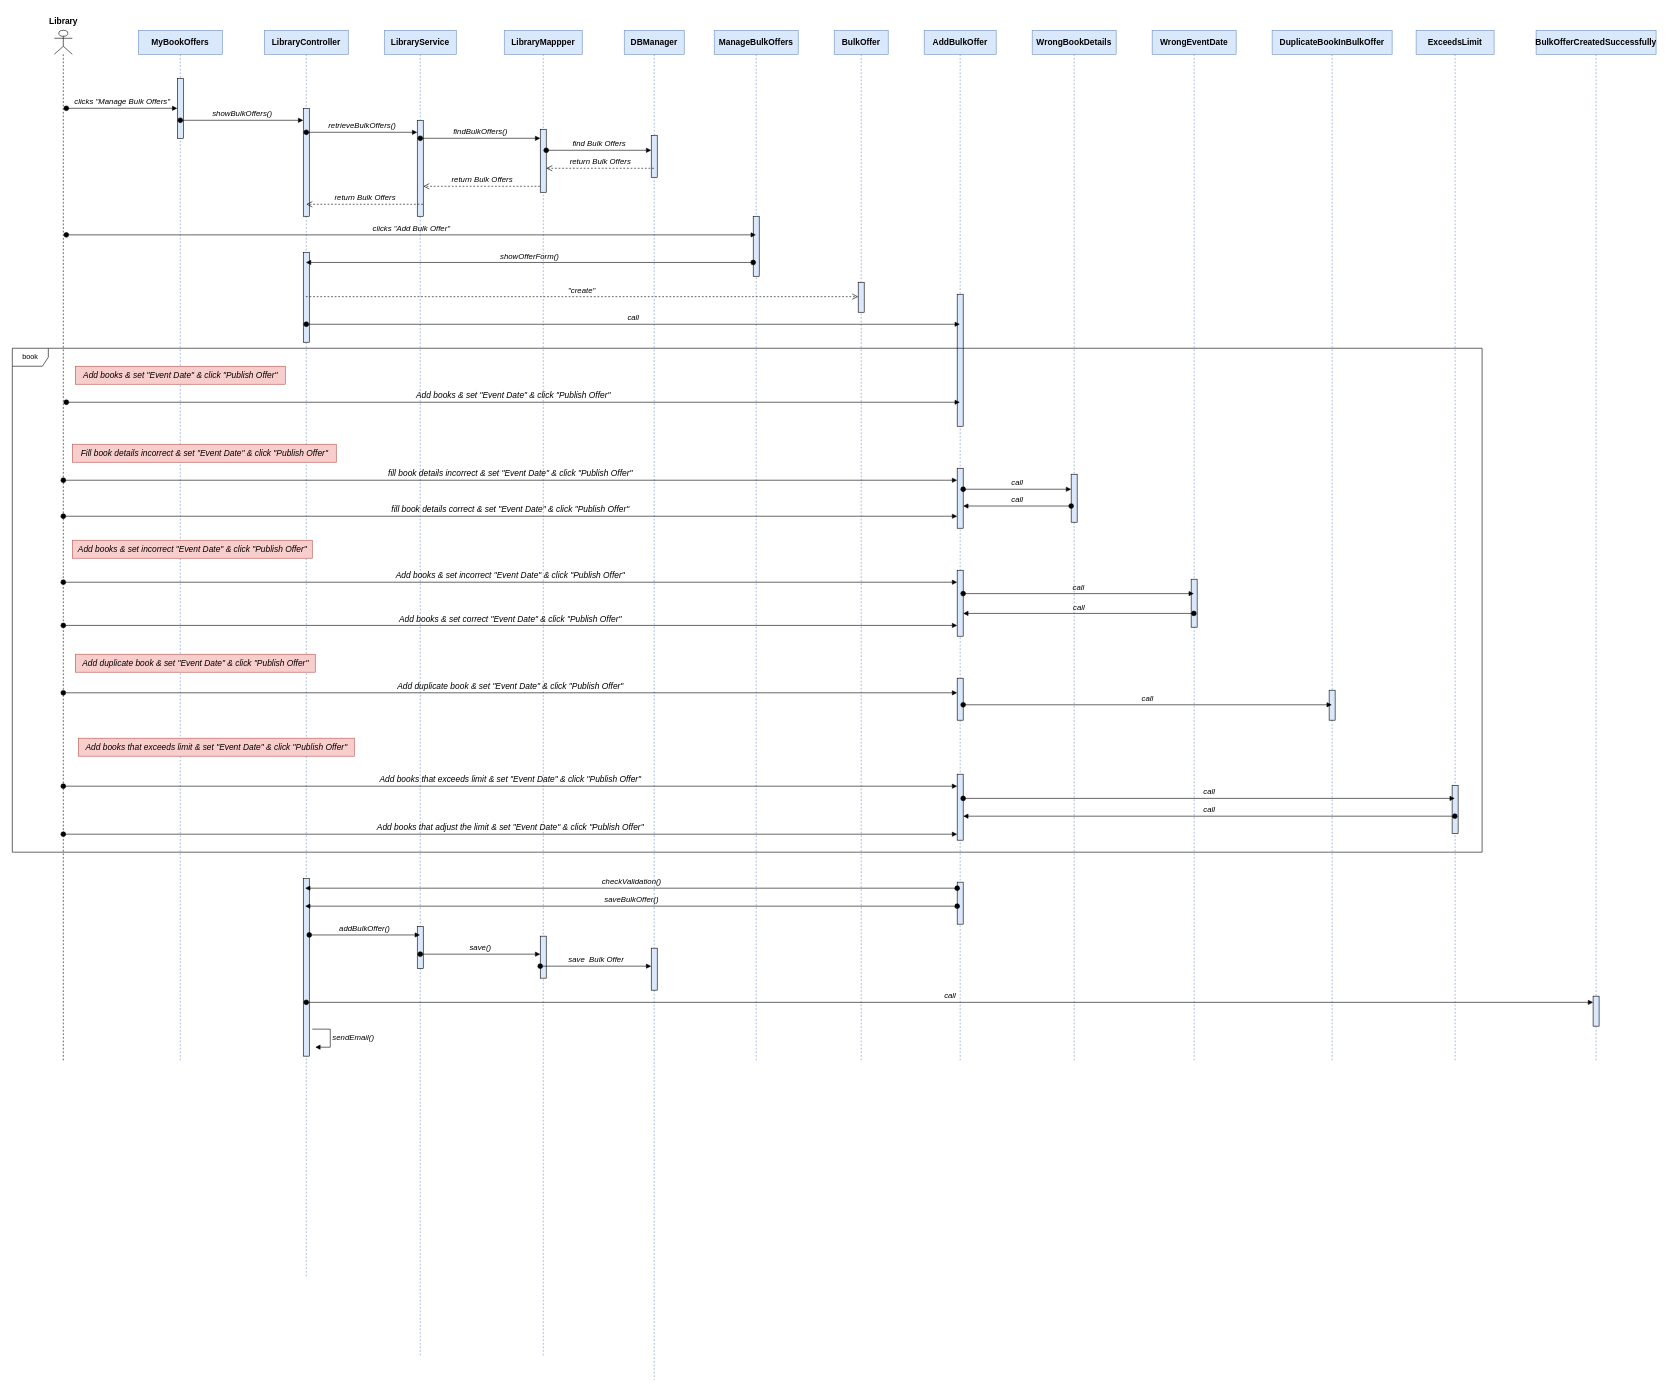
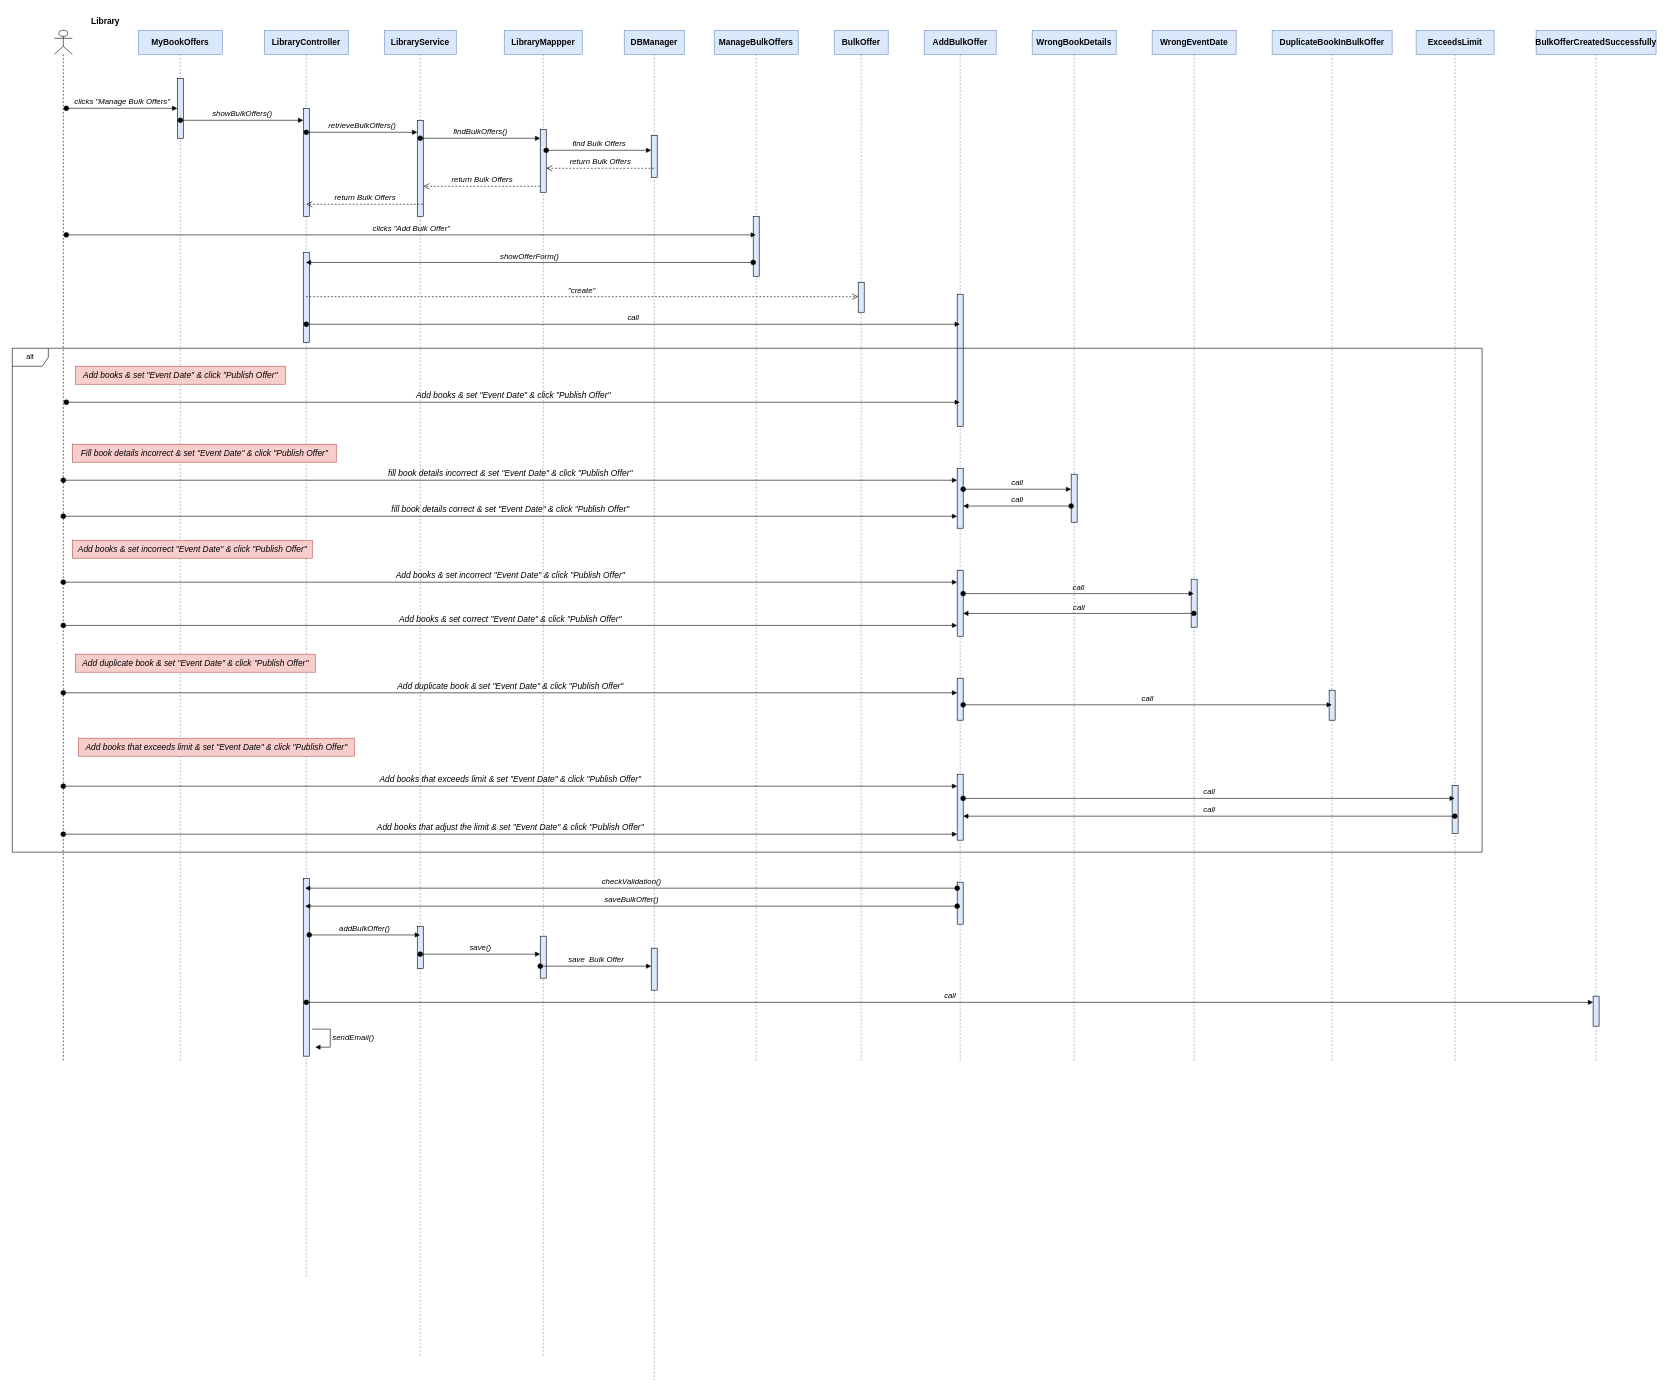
node "Library": moved (63, 21) -> (105, 21)
node "book": label "book" -> "alt"
